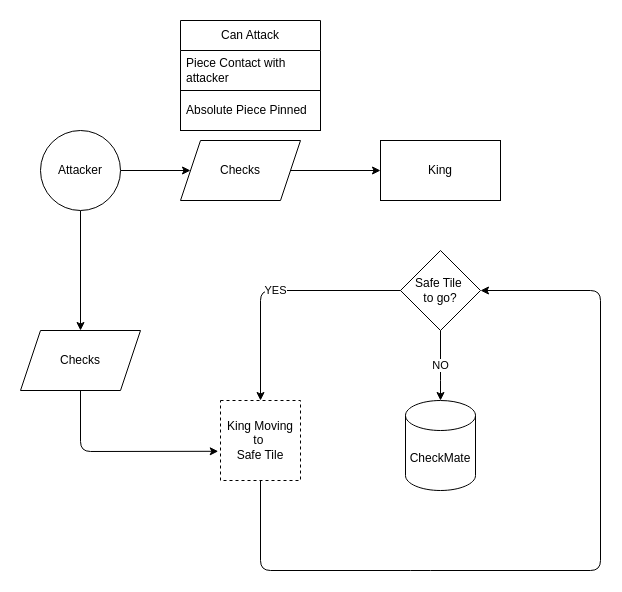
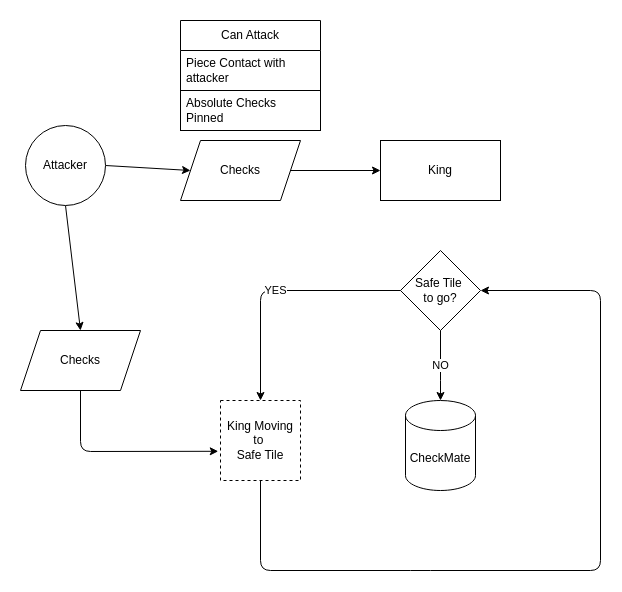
node "Absolute Piece Pinned": label "Absolute Piece Pinned" -> "Absolute Checks Pinned"
node "Attacker": moved (81, 171) -> (66, 166)
